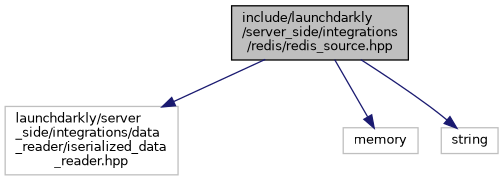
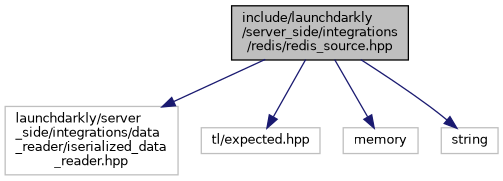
node "tl/expected.hpp": added
